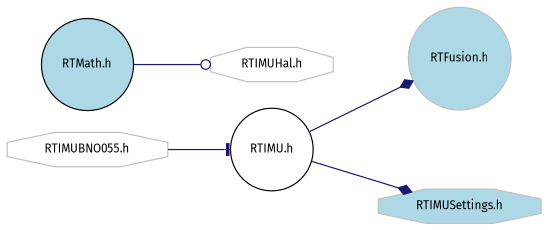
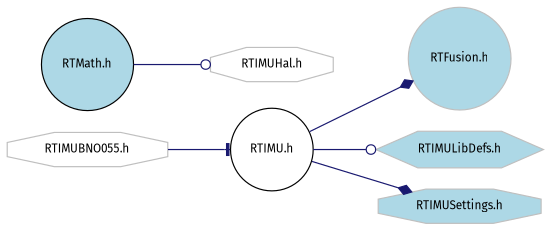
node "RTIMULibDefs.h": added
